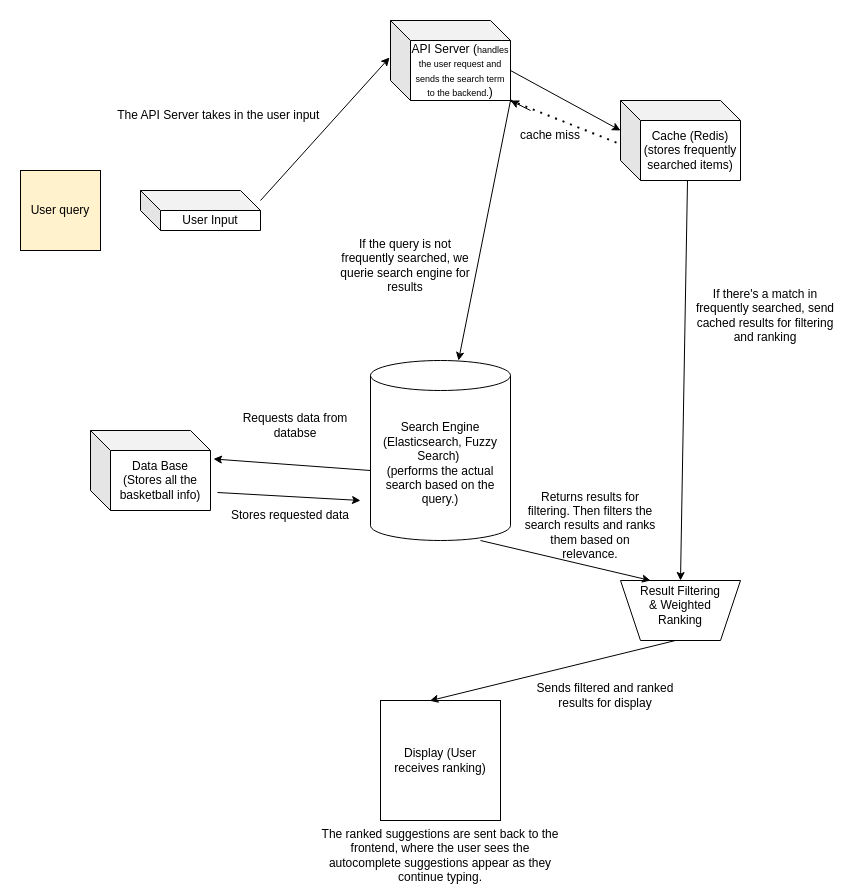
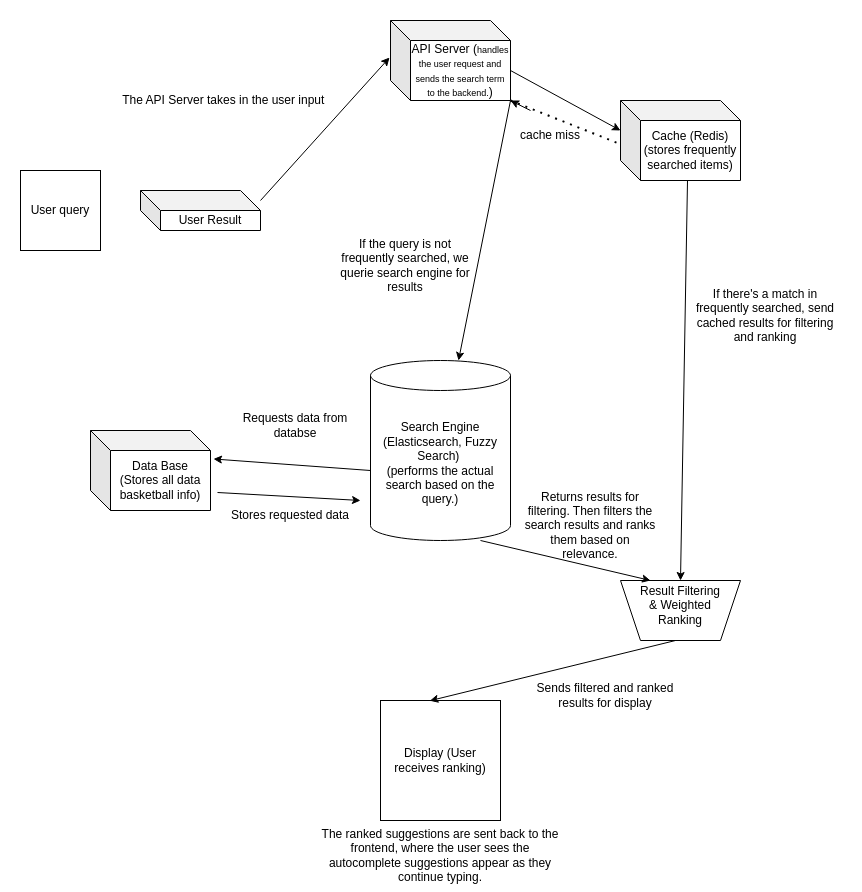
node "The API Server takes in the user input": moved (221, 116) -> (226, 101)
node "User query": fillcolor #fff2cc -> #ffffff
node "User Input": label "User Input" -> "User Result"
node "Data Base (Stores all the basketball info)": label "Data Base (Stores all the basketball info)" -> "Data Base (Stores all data basketball info)"
